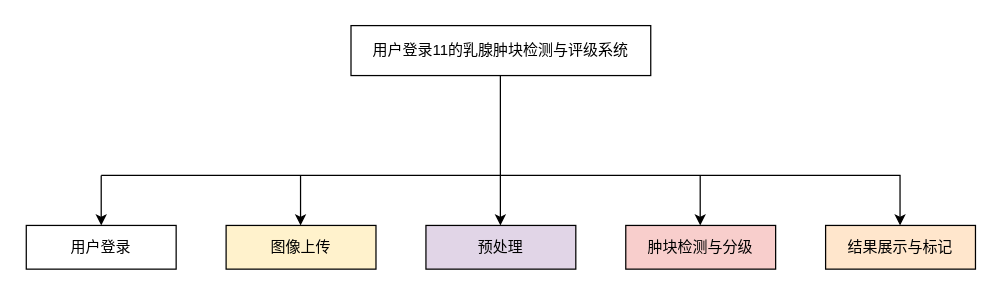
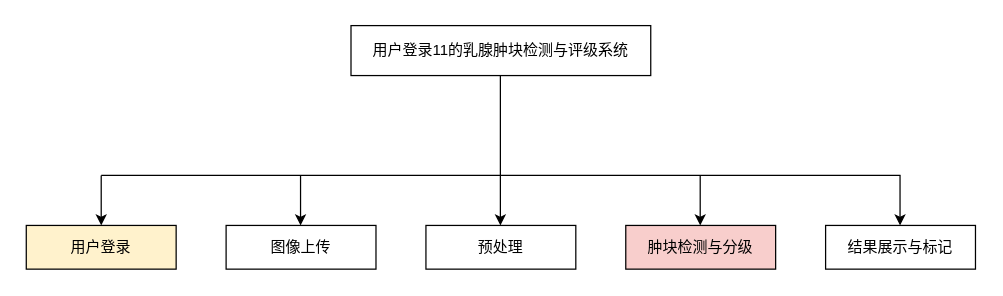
node "用户登录": fillcolor #ffffff -> #fff2cc
node "图像上传": fillcolor #fff2cc -> #ffffff
node "预处理": fillcolor #e1d5e7 -> #ffffff
node "结果展示与标记": fillcolor #ffe6cc -> #ffffff
